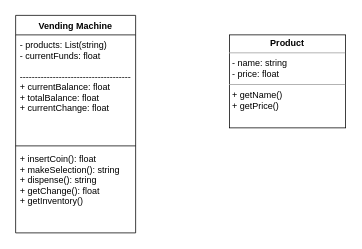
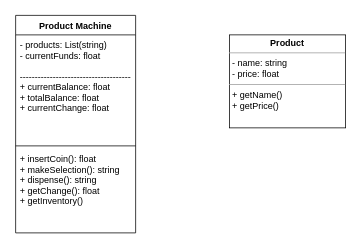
node "Vending Machine": label "Vending Machine" -> "Product Machine"
